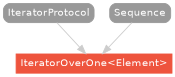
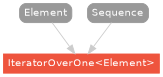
node "IteratorProtocol": label "IteratorProtocol" -> "Element"
